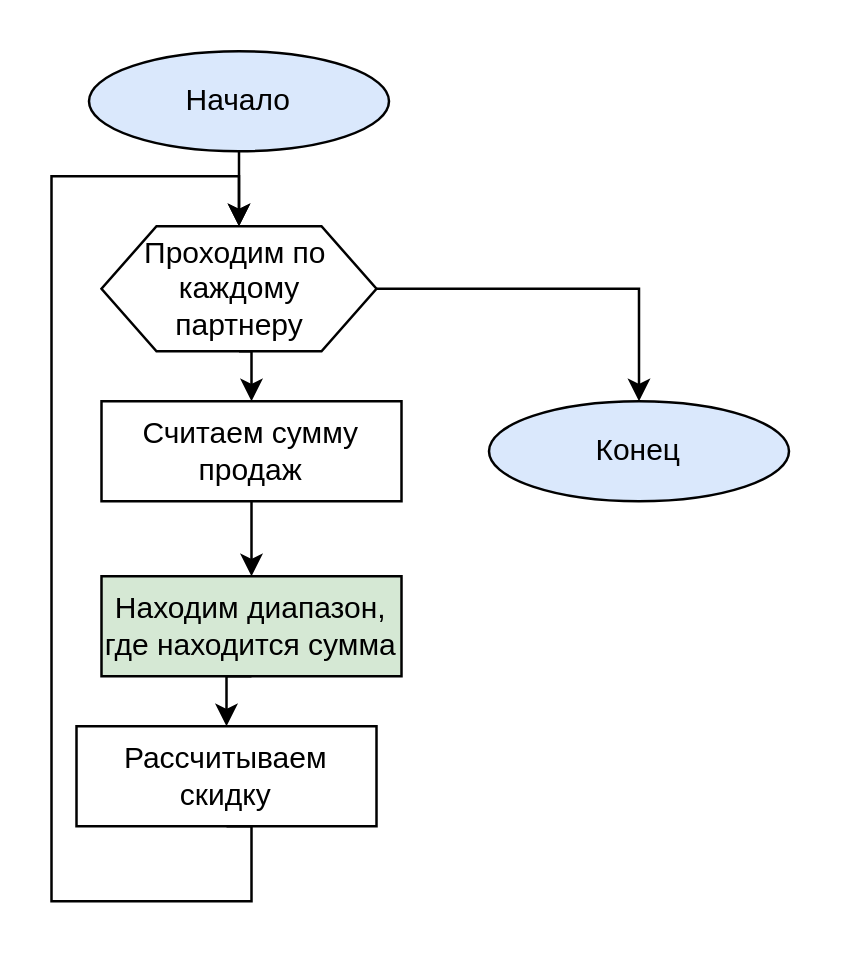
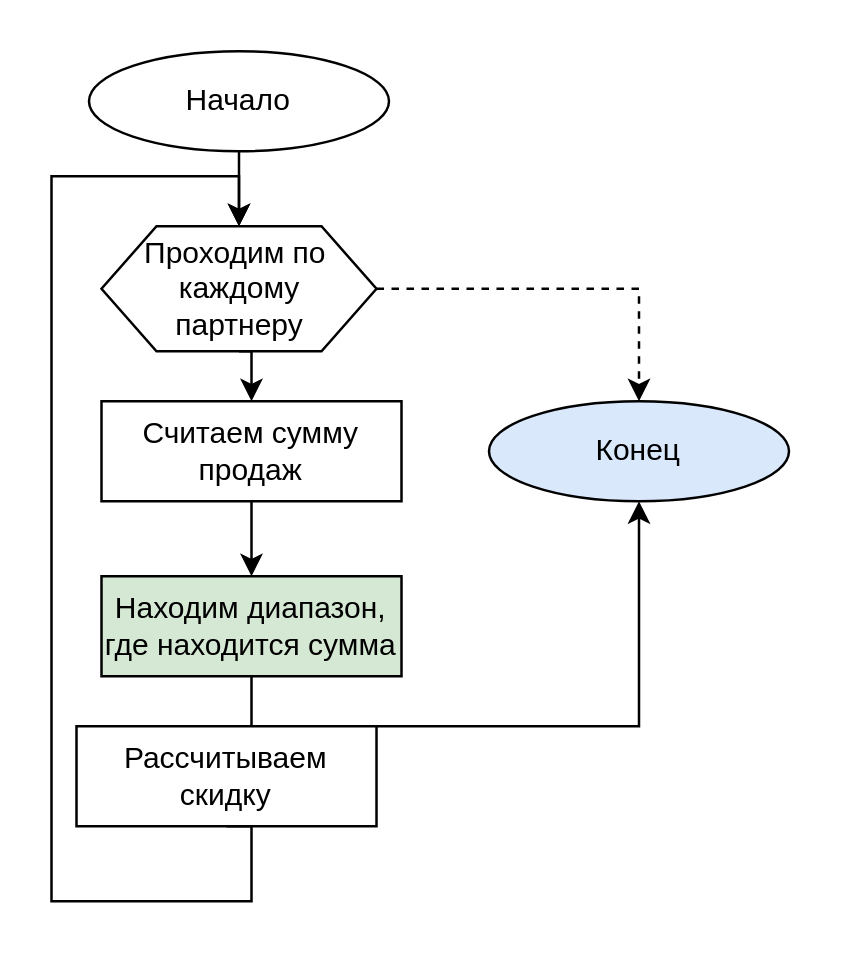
node "Начало": fillcolor #dae8fc -> #ffffff
edge "Проходим по каждому партнеру" -> "Конец": style solid -> dashed
edge "Находим диапазон, где находится сумма" -> "Рассчитываем скидку": now "Находим диапазон, где находится сумма" -> "Конец"
